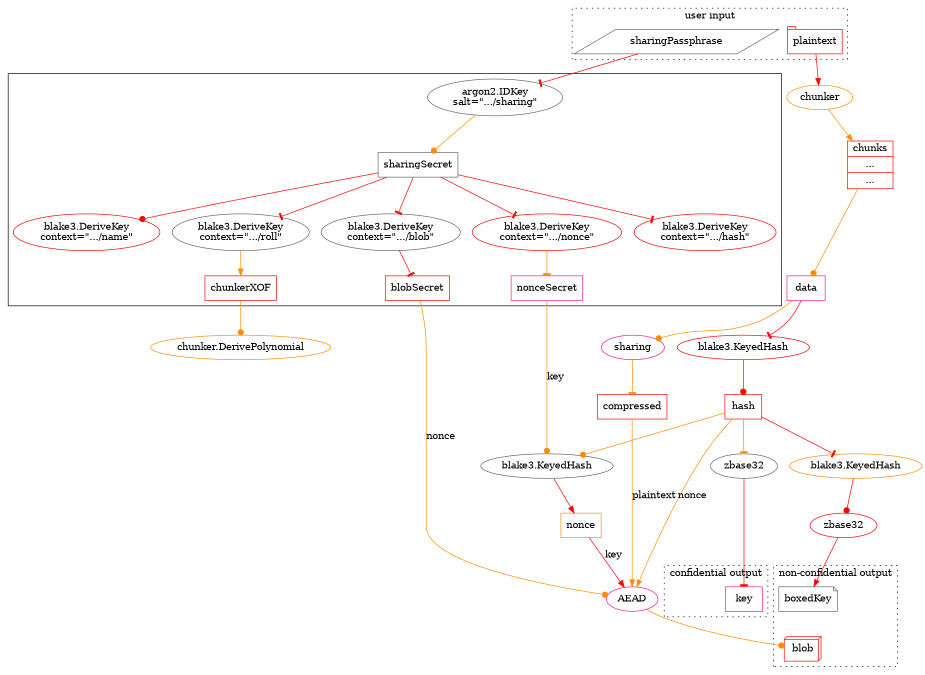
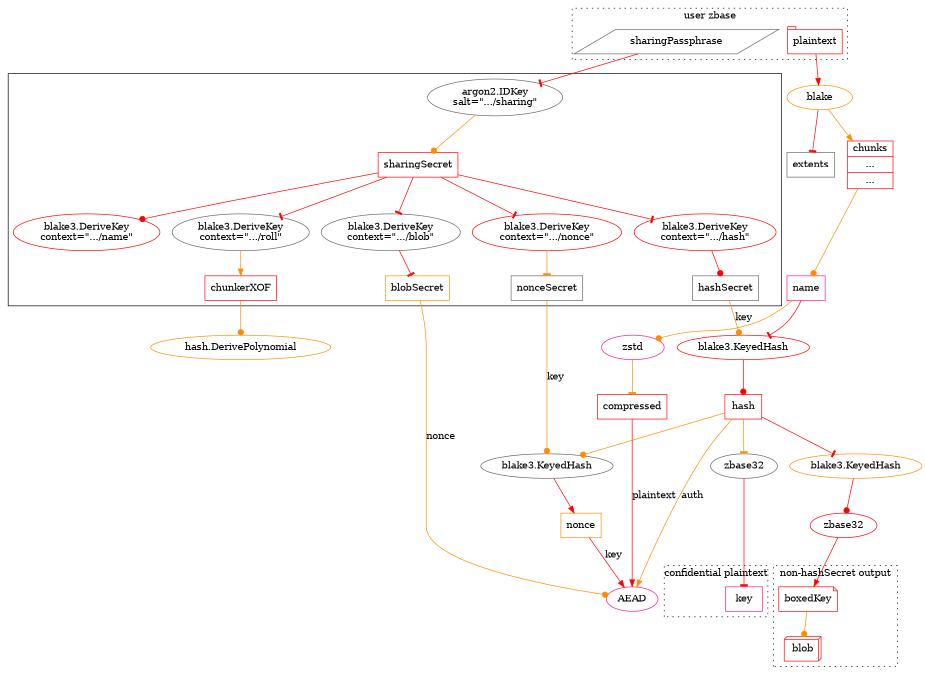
cluster "user input": label "user input" -> "user zbase"
node "chunker": label "chunker" -> "blake"
node "sharingSecret": color gray40 -> red
node "extents": added
node "blobSecret": color red -> darkorange
node "nonceSecret": color deeppink -> gray40
node "hashSecret": added
node "data": label "data" -> "name"
node "chunker.DerivePolynomial": label "chunker.DerivePolynomial" -> "hash.DerivePolynomial"
node "sharing": label "sharing" -> "zstd"
edge "hash" -> "AEAD": label "nonce" -> "auth"
edge "compressed" -> "AEAD": color darkorange -> red
cluster "confidential output": label "confidential output" -> "confidential plaintext"
cluster "non-confidential output": label "non-confidential output" -> "non-hashSecret output"
node "boxedKey": color gray40 -> red
edge "AEAD" -> "blob": now "boxedKey" -> "blob"
